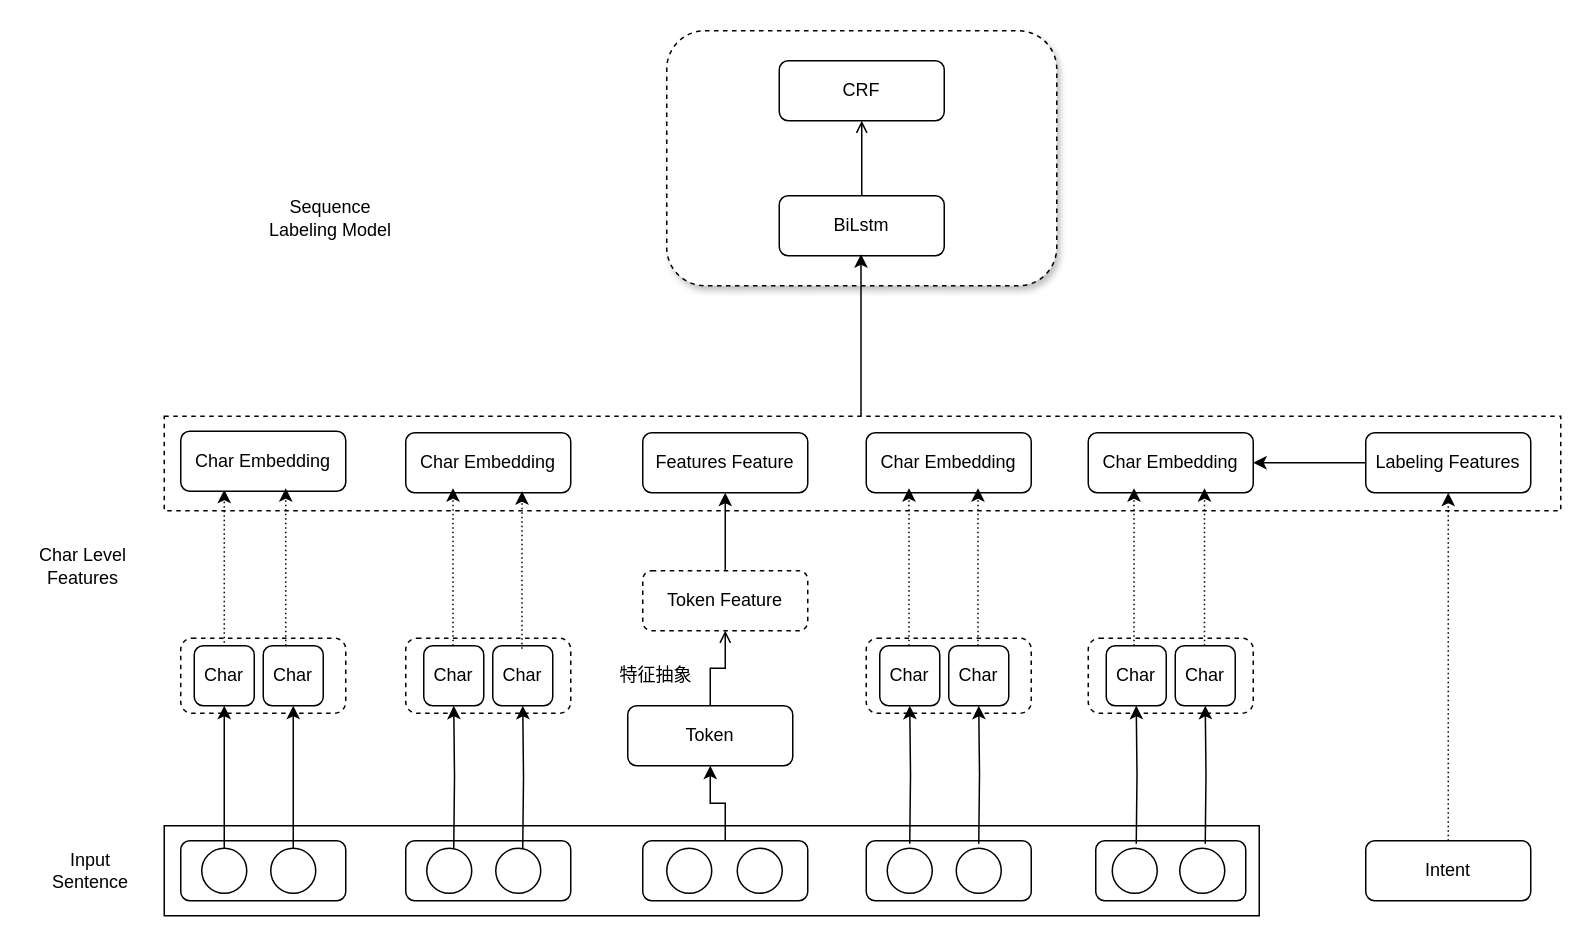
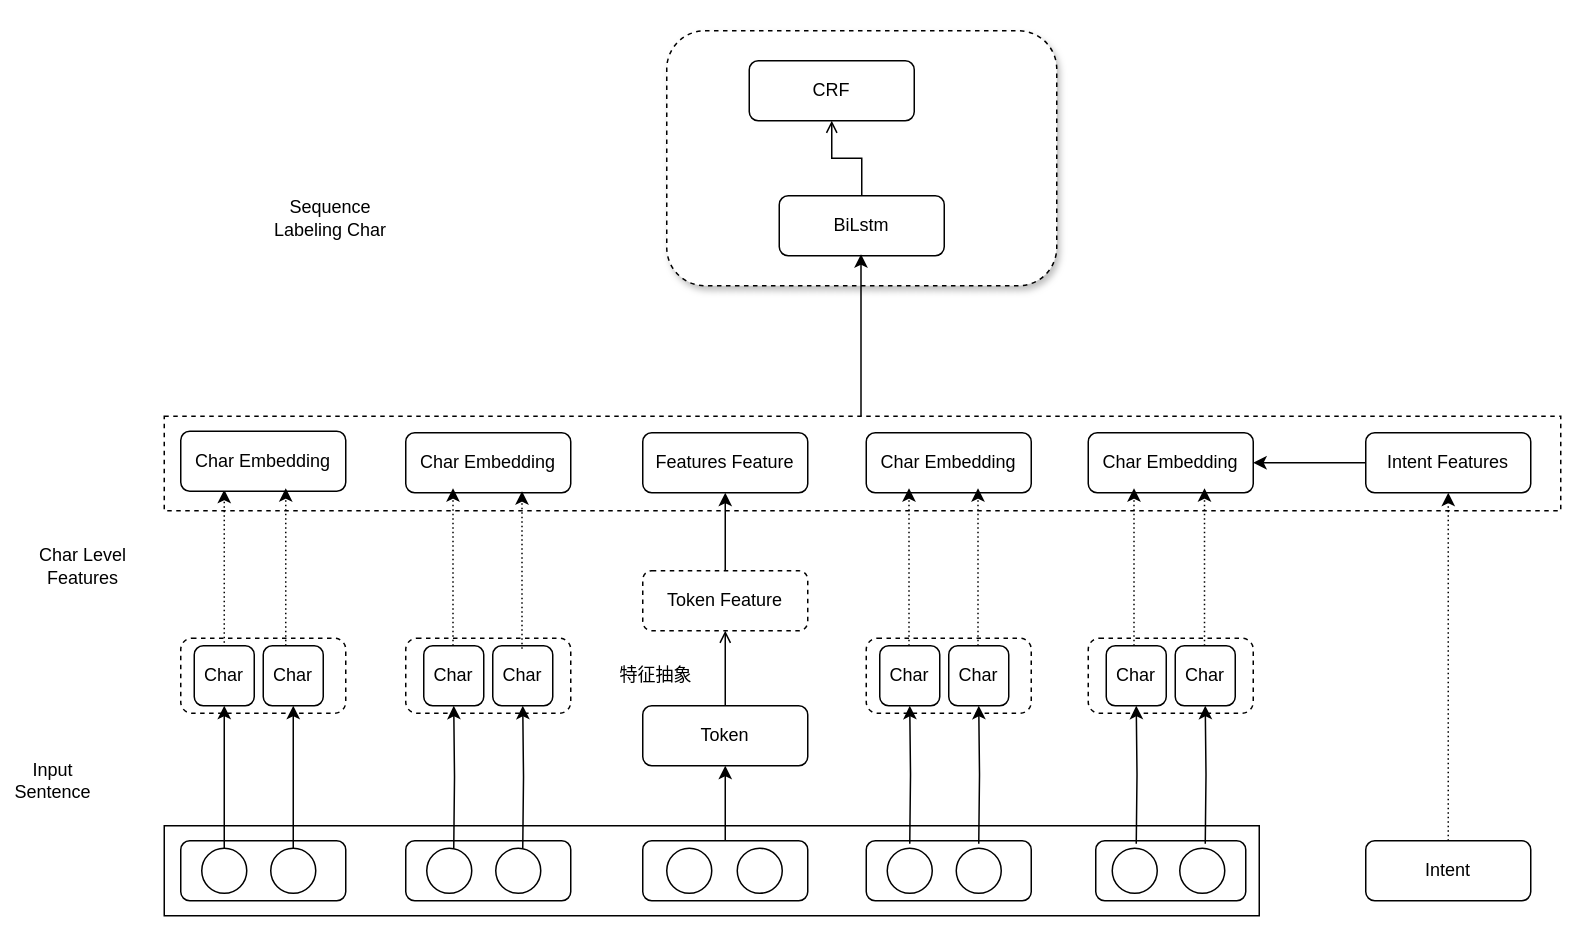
node "CRF": moved (862, 91) -> (832, 91)
node "Sequence Labeling Model": label "Sequence Labeling Model" -> "Sequence Labeling Char"
node "Labeling Features": label "Labeling Features" -> "Intent Features"
node "Token": moved (710, 736) -> (725, 736)
node "Input Sentence": moved (91, 871) -> (53, 781)
